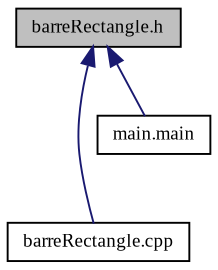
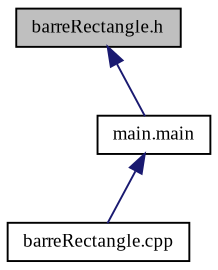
edge "barreRectangle.cpp" -> "barreRectangle.h": now "barreRectangle.cpp" -> "main.main"
